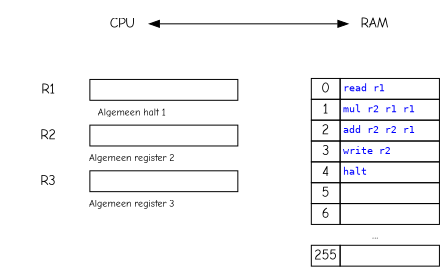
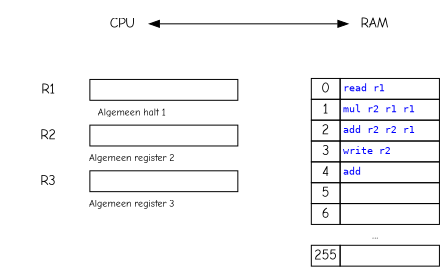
node "0": text "halt" -> "add"
